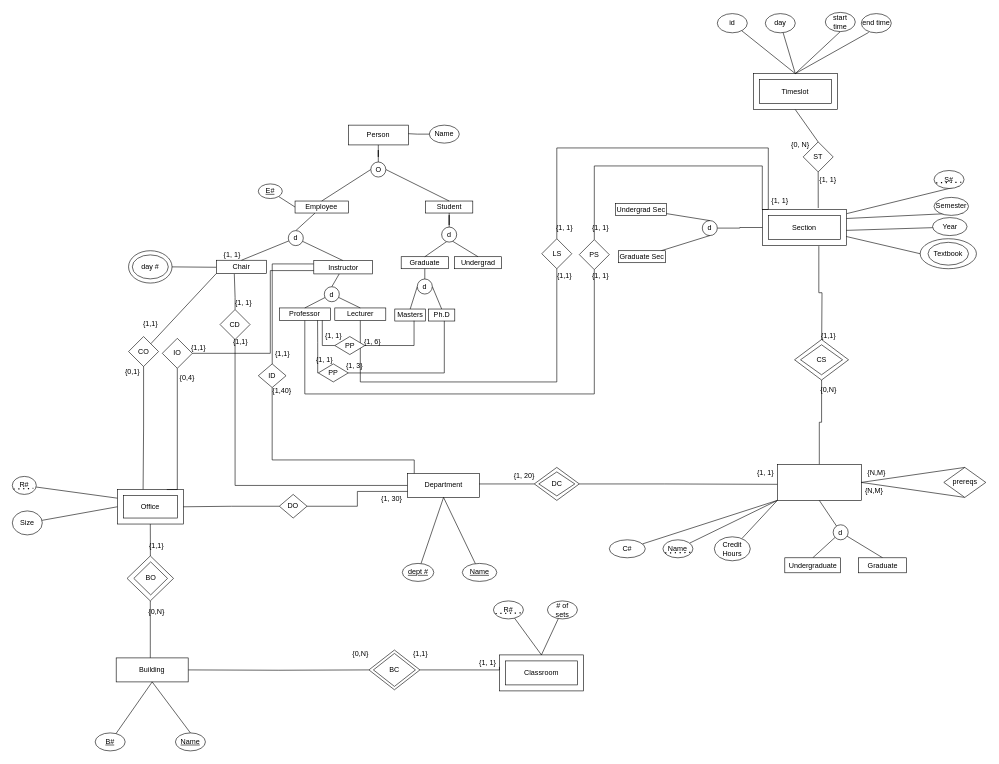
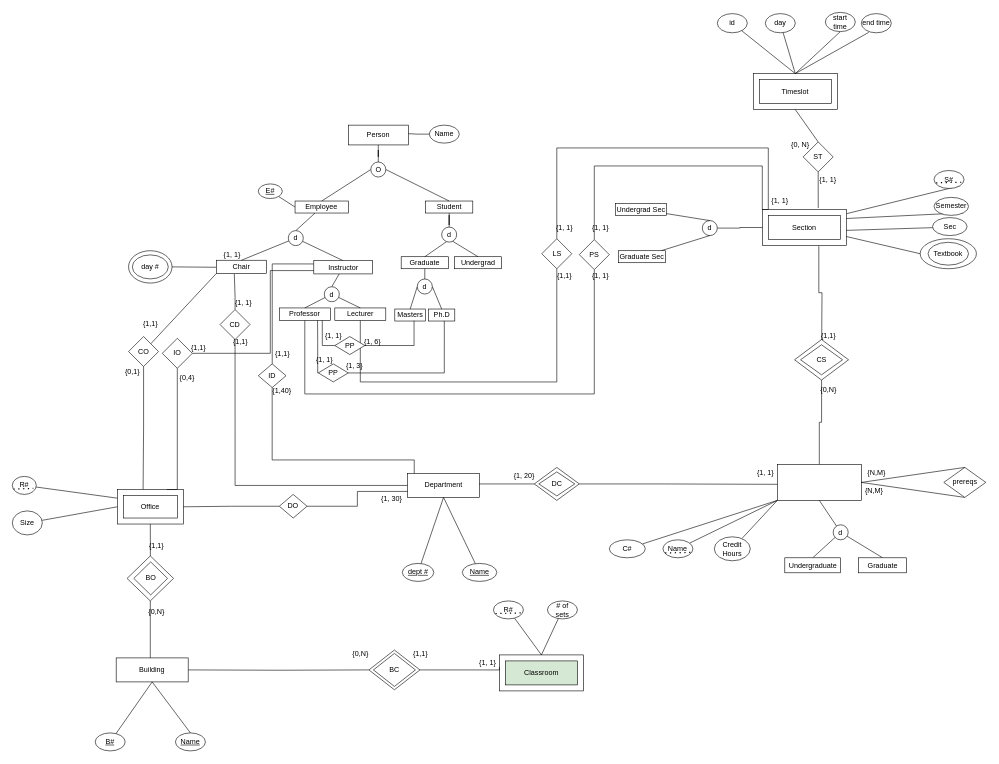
node "Year": label "Year" -> "Sec"
node "Classroom": fillcolor #ffffff -> #d5e8d4
